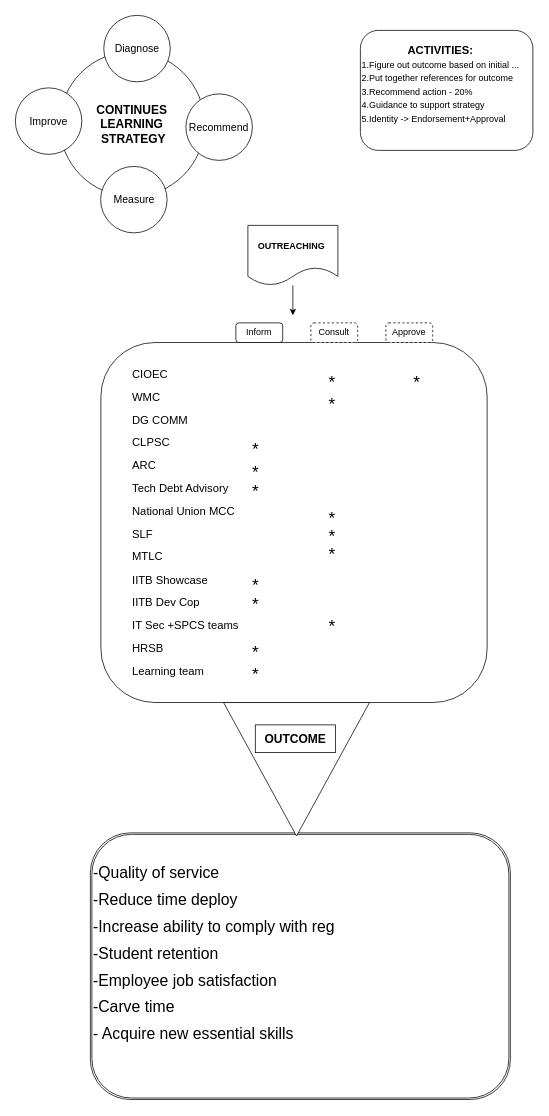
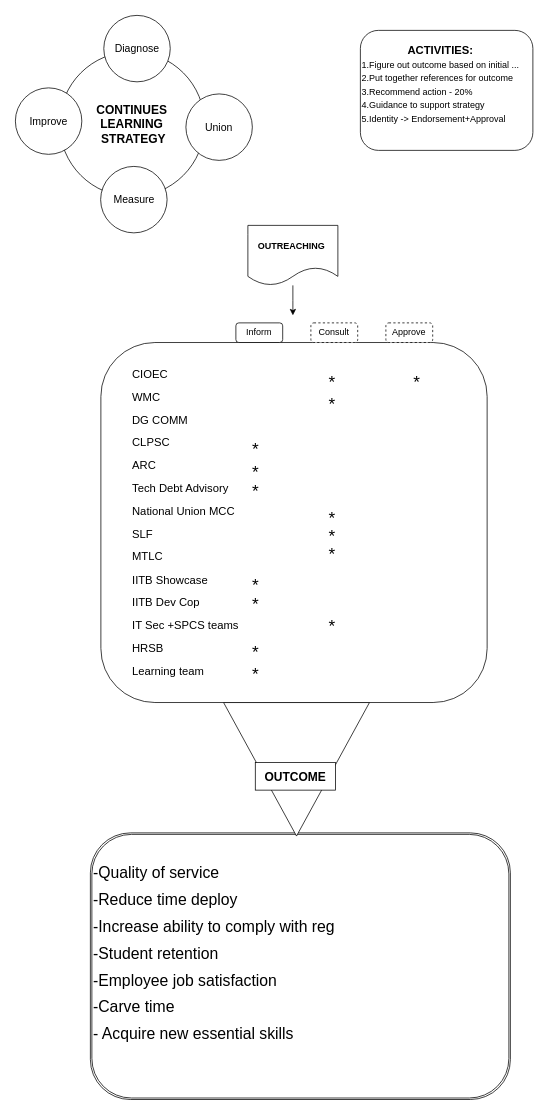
node "Recommend": label "Recommend" -> "Union"
node "OUTCOME": moved (295, 739) -> (295, 776)
